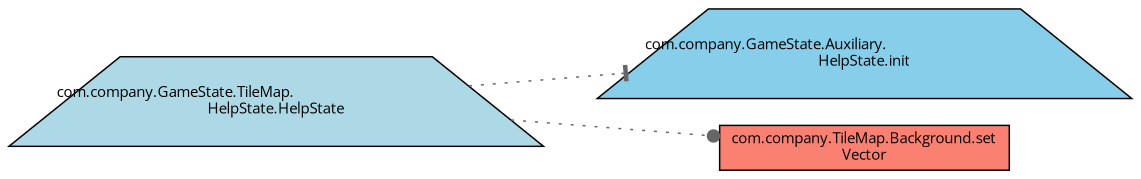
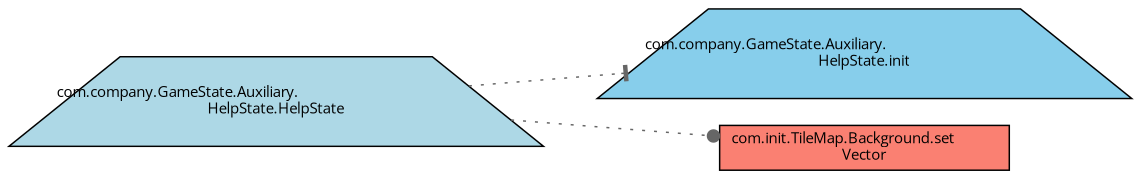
node "com.company.GameState.TileMap. HelpState.HelpState": label "com.company.GameState.TileMap. HelpState.HelpState" -> "com.company.GameState.Auxiliary. HelpState.HelpState"
node "com.company.TileMap.Background.set Vector": label "com.company.TileMap.Background.set Vector" -> "com.init.TileMap.Background.set Vector"
